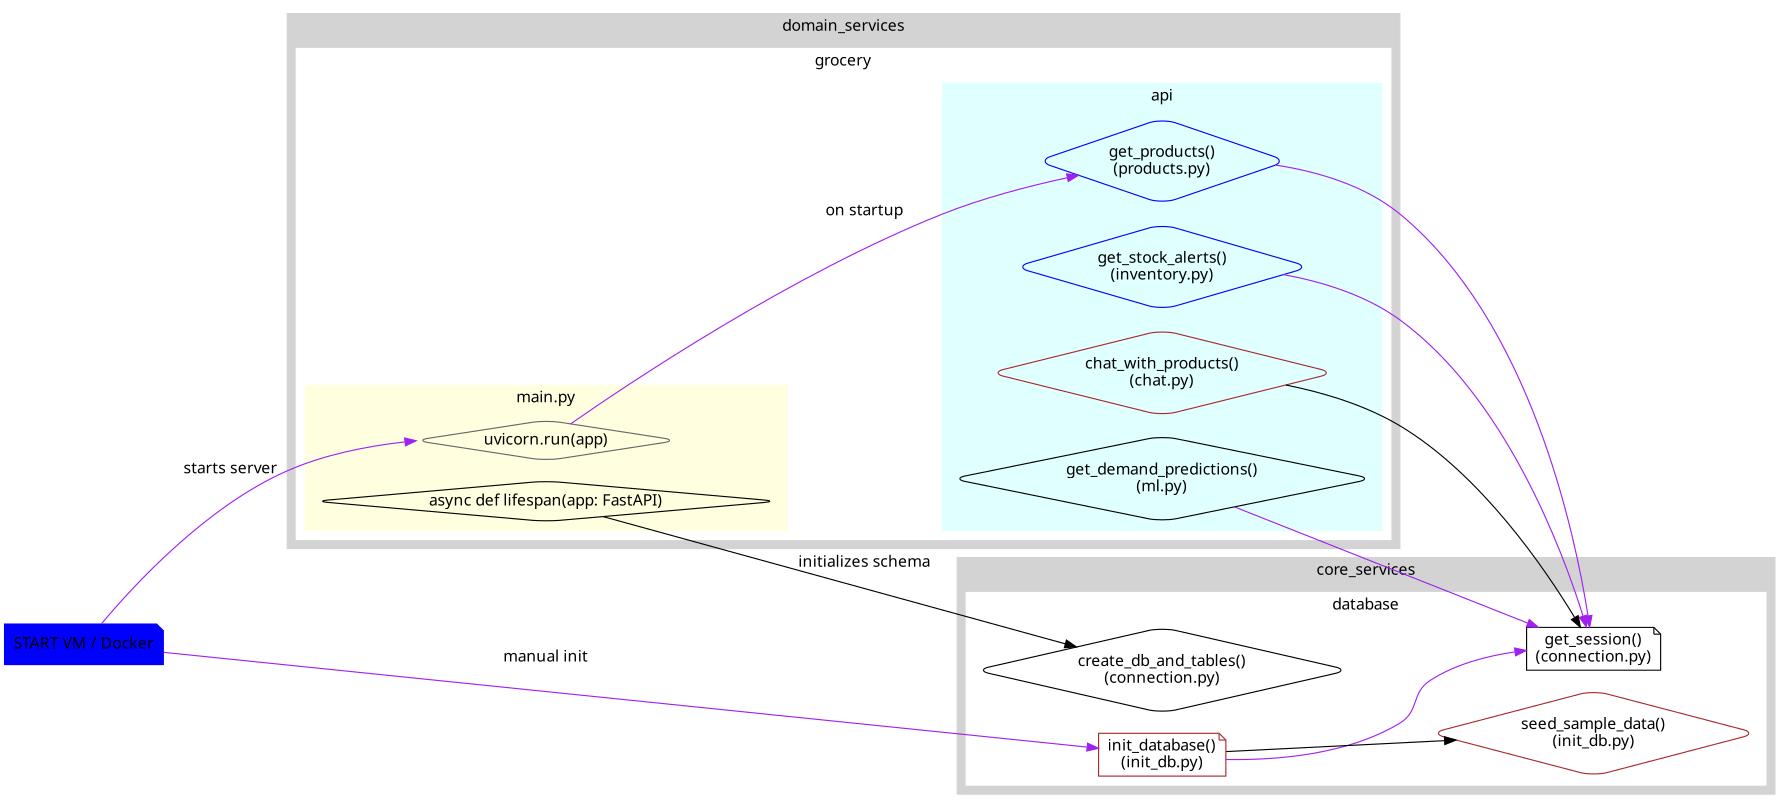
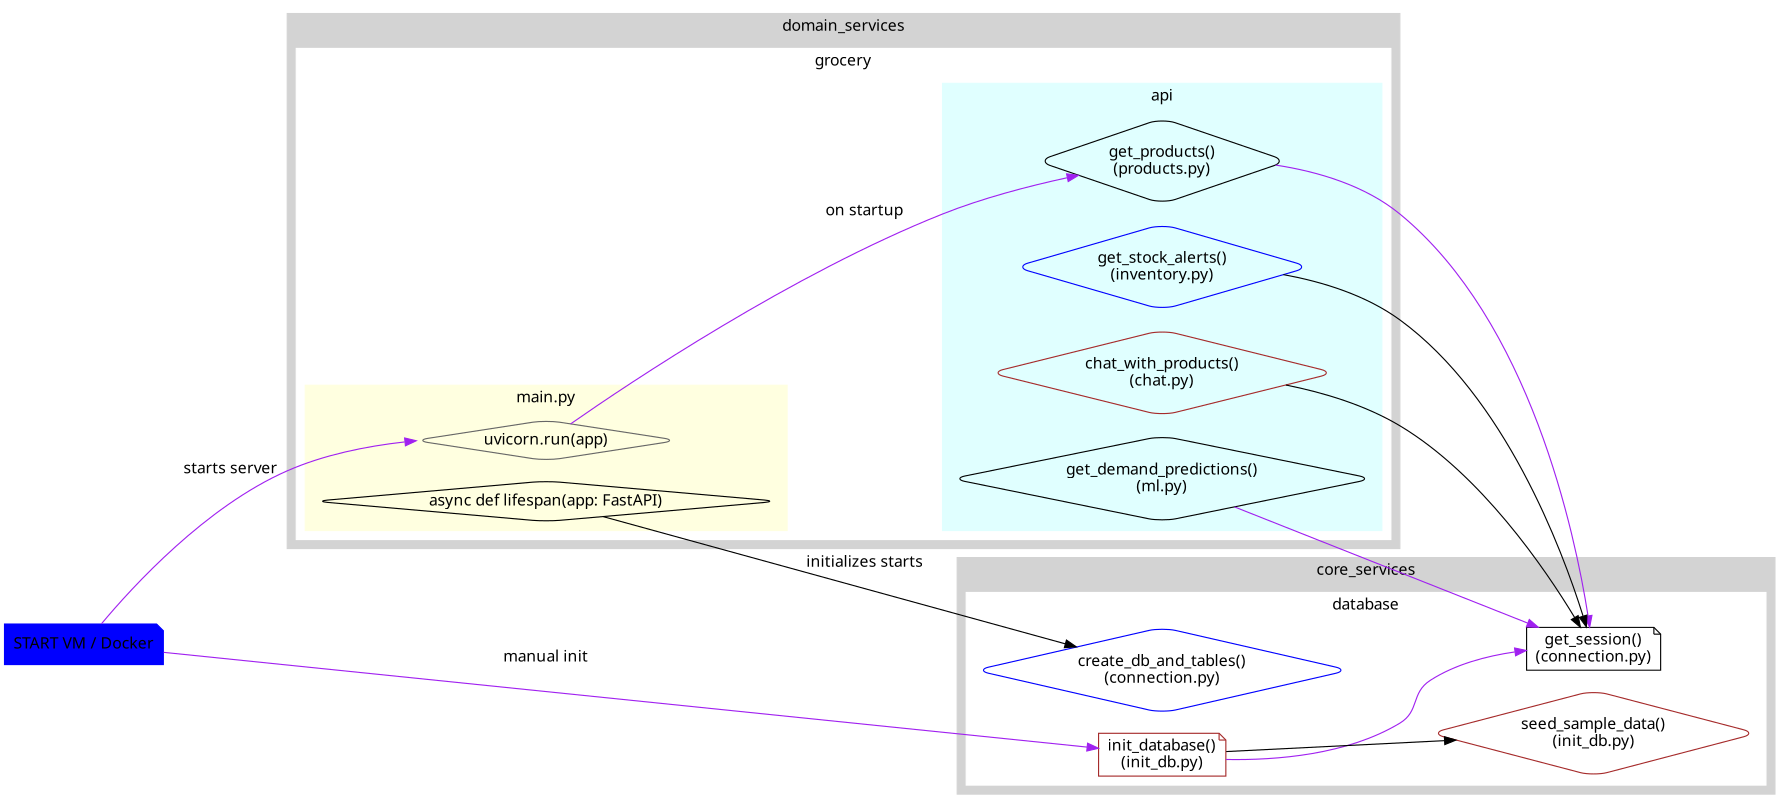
node "get_products() (products.py)": color blue -> black
edge "get_stock_alerts() (inventory.py)" -> "get_session() (connection.py)": color purple -> black
edge "async def lifespan(app: FastAPI)" -> "create_db_and_tables() (connection.py)": label "initializes schema" -> "initializes starts"
node "create_db_and_tables() (connection.py)": color black -> blue
